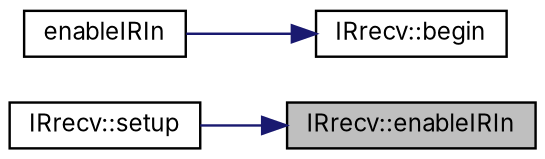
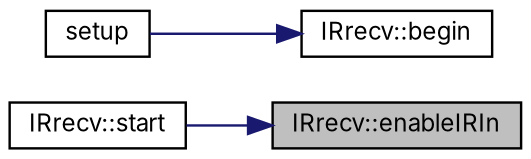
node "enableIRIn": label "enableIRIn" -> "setup"
node "IRrecv::setup": label "IRrecv::setup" -> "IRrecv::start"
